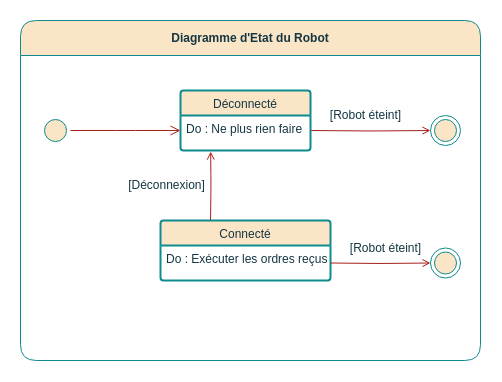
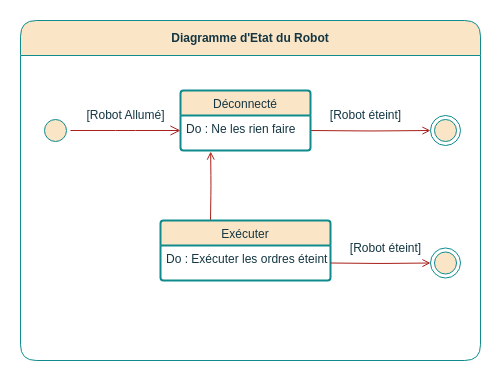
node "[Robot Allumé]": added
node "Do : Ne plus rien faire": label "Do : Ne plus rien faire" -> "Do : Ne les rien faire"
node "[Déconnexion]": removed
node "Connecté": label "Connecté" -> "Exécuter"
node "Do : Exécuter les ordres reçus": label "Do : Exécuter les ordres reçus" -> "Do : Exécuter les ordres éteint"
